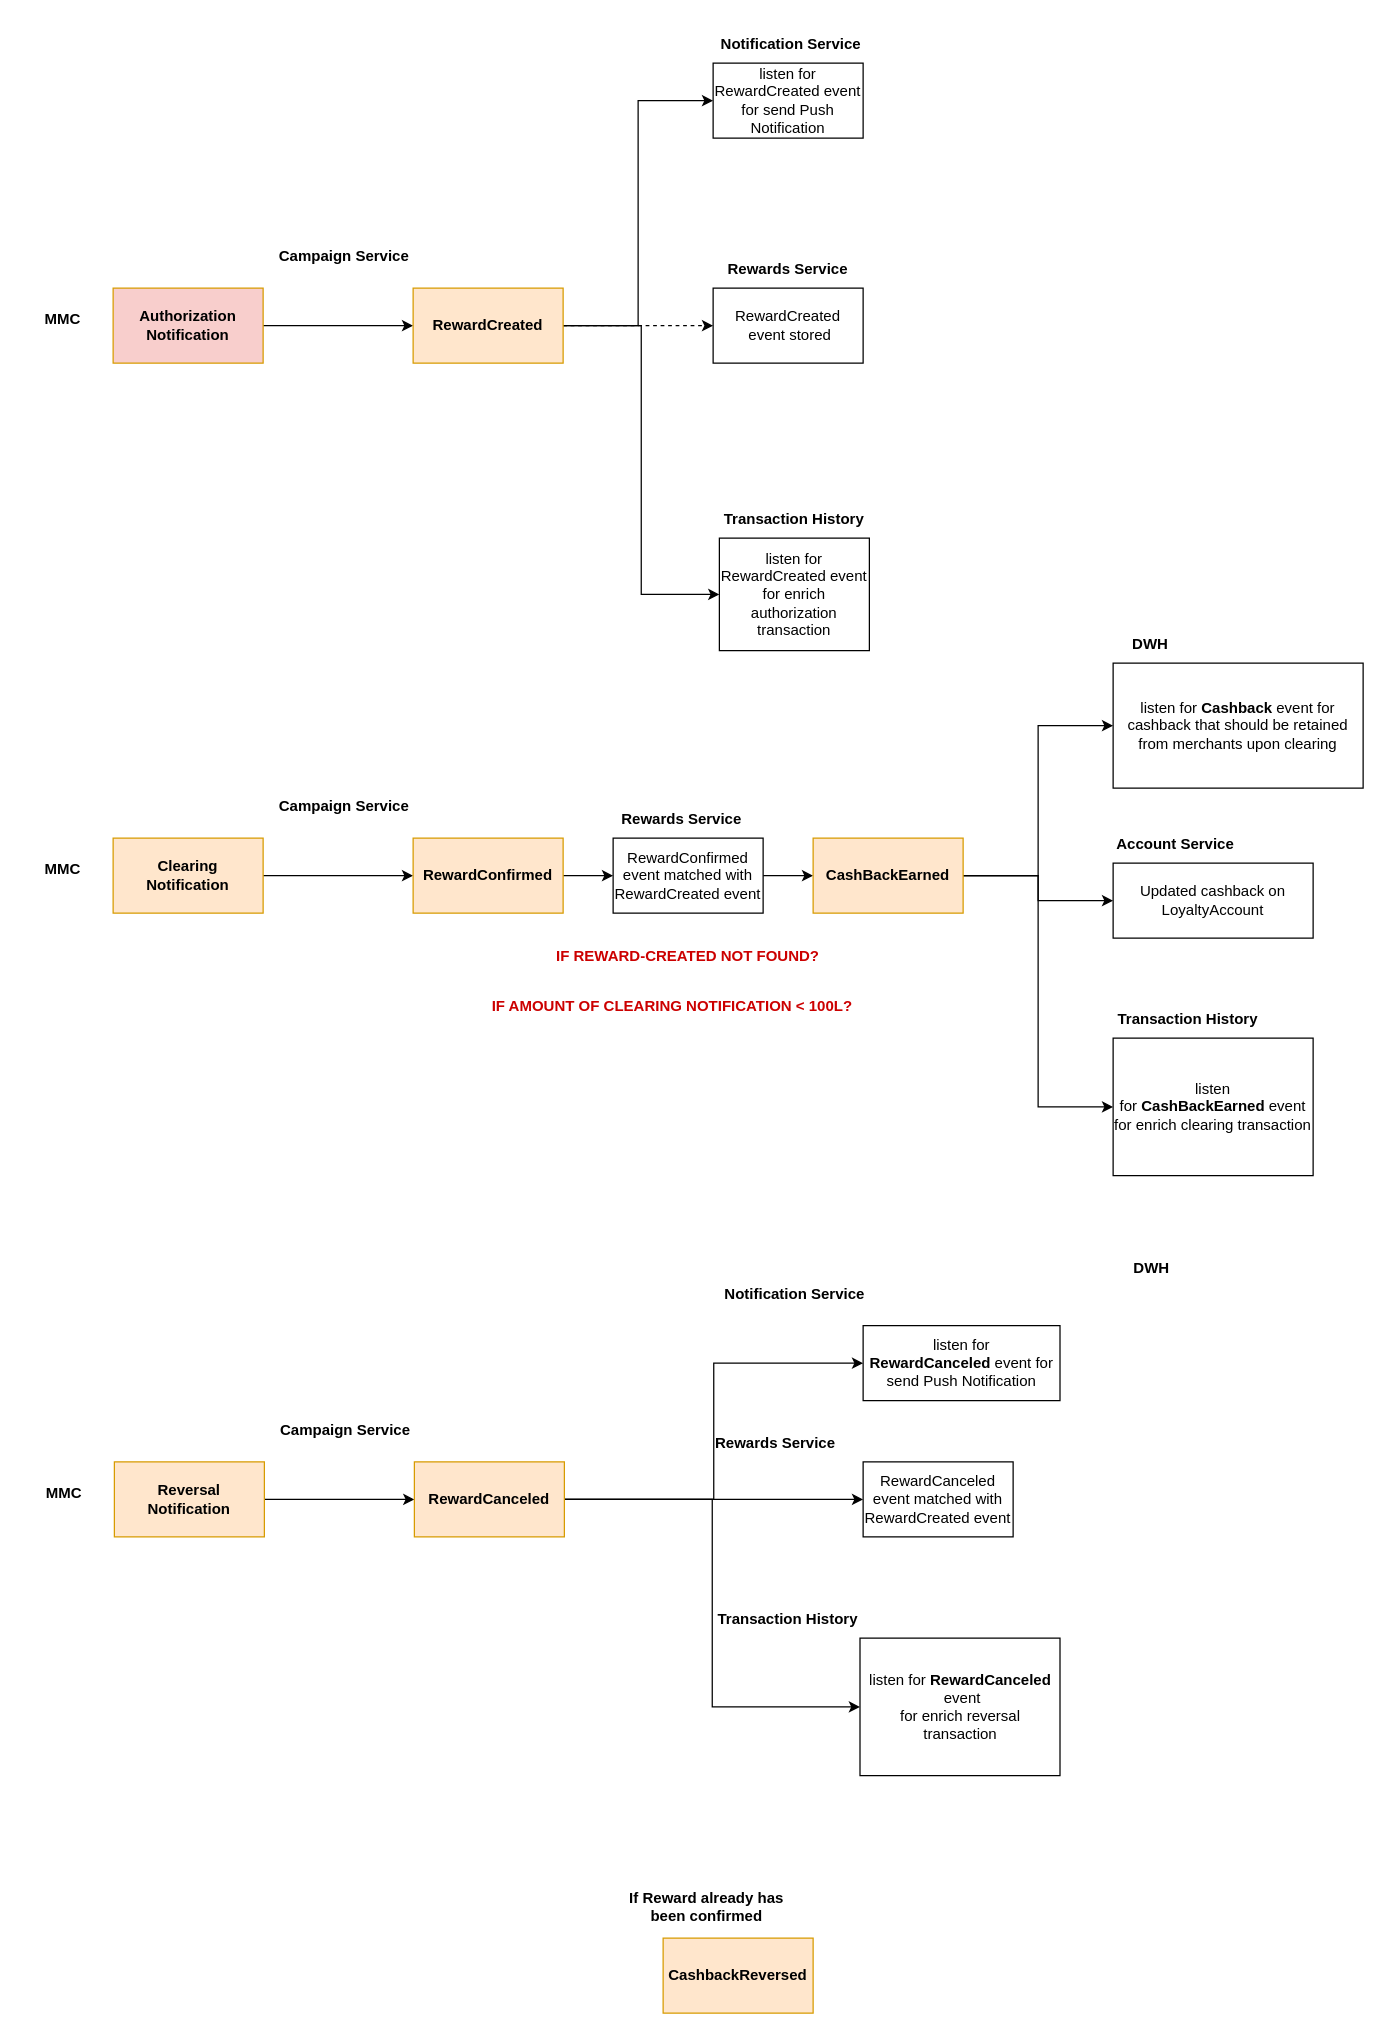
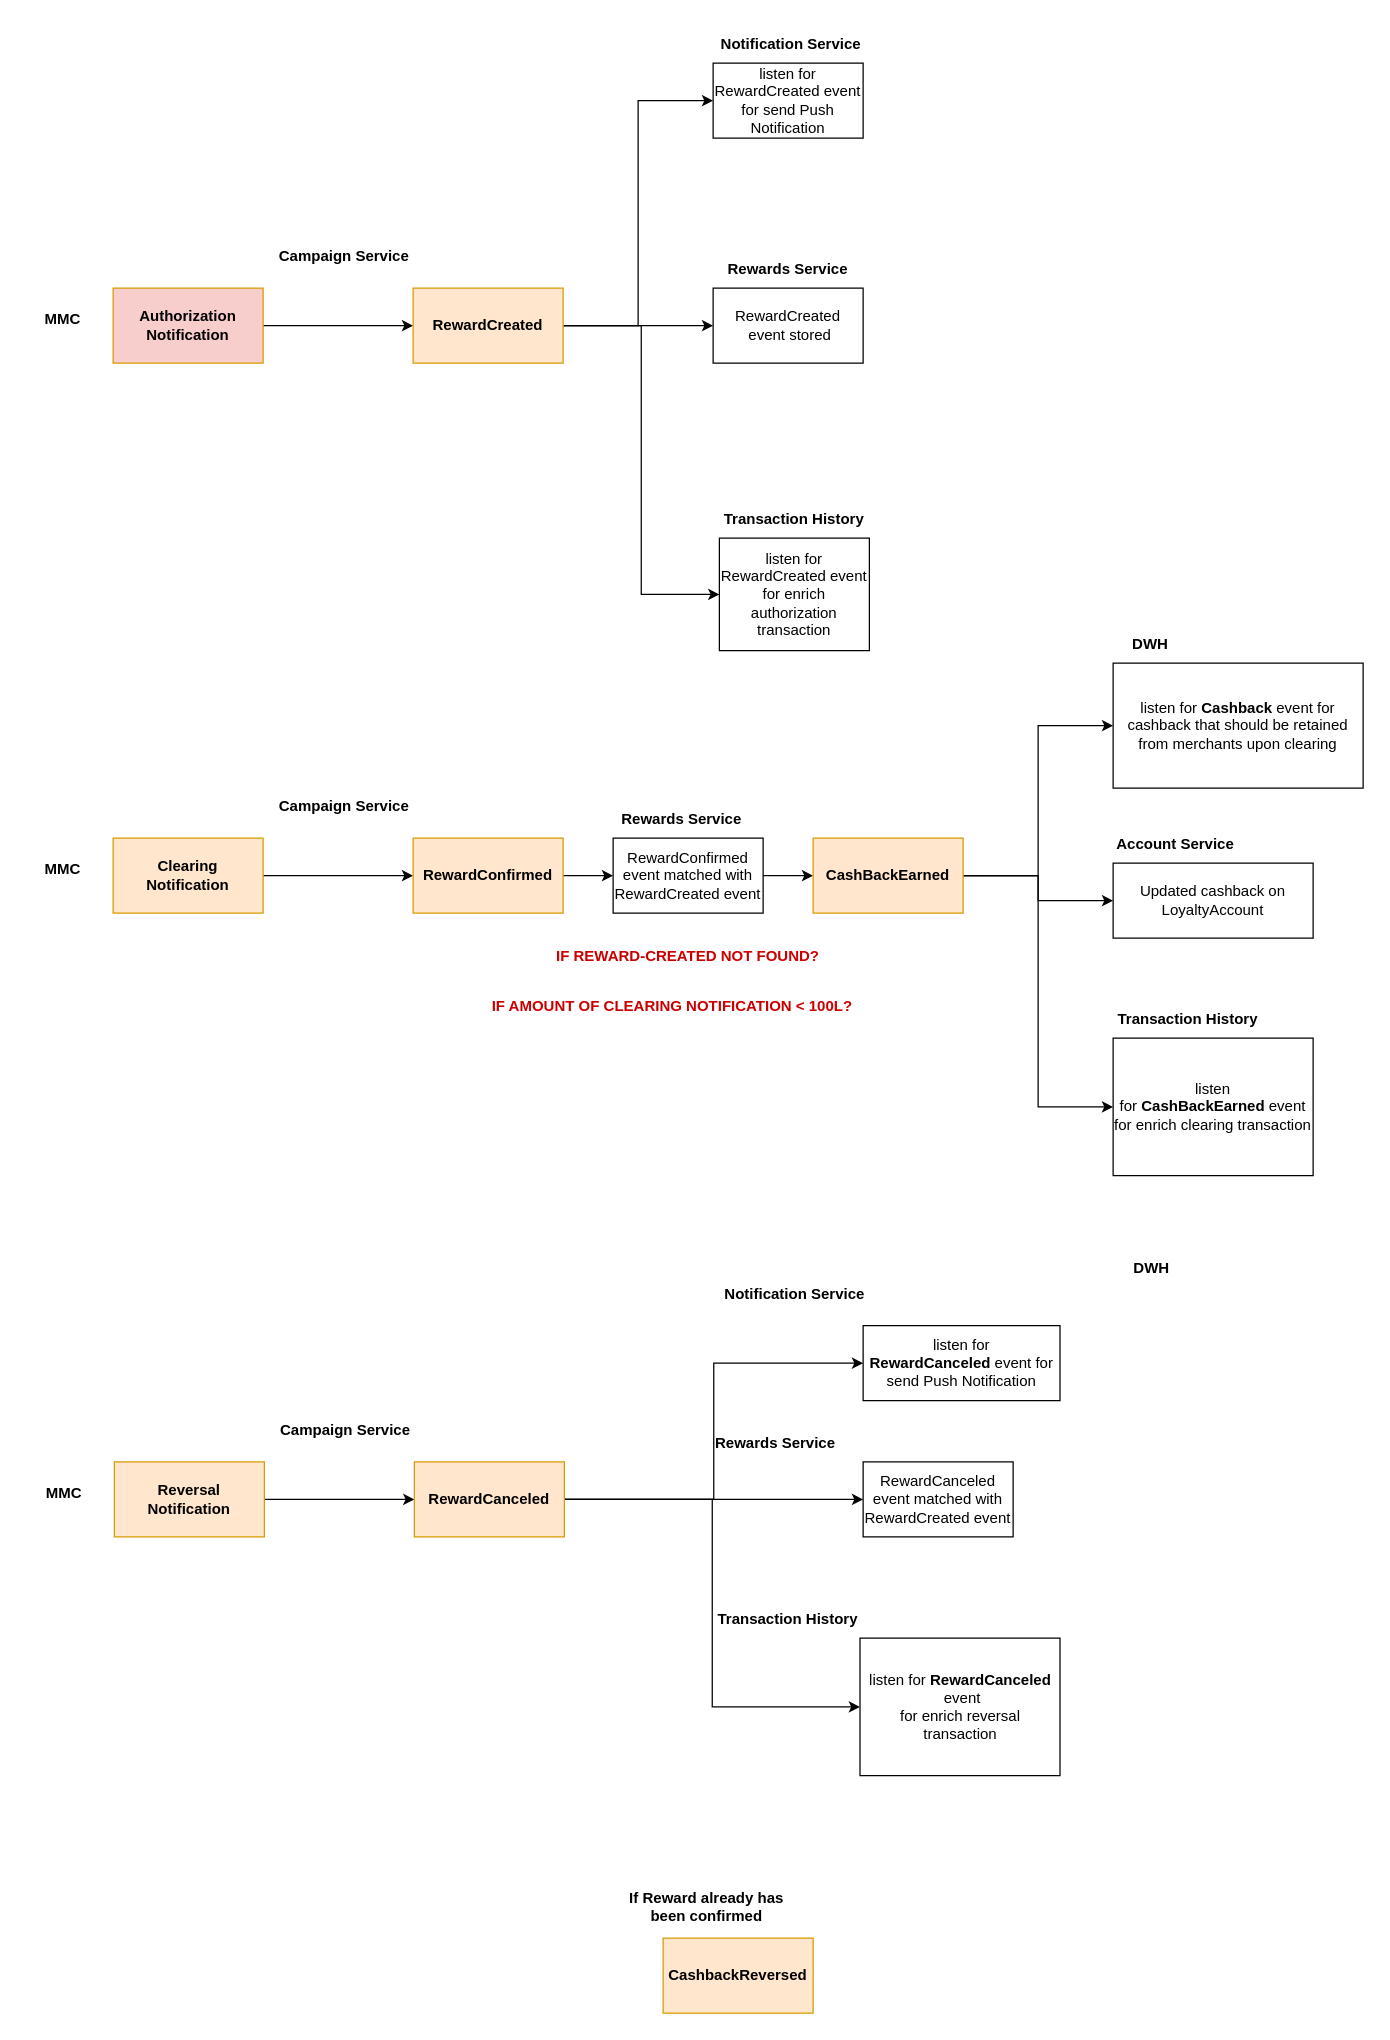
edge "RewardCreated" -> "RewardCreated event stored": style dashed -> solid
